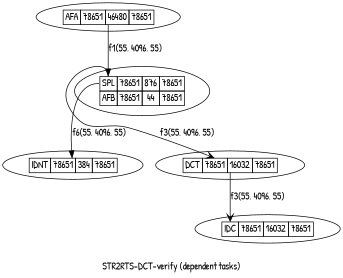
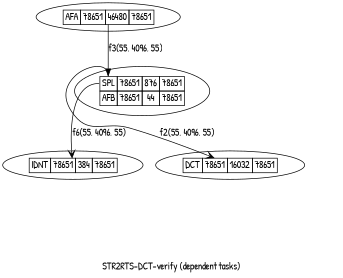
edge "AFA" -> "SPL": label "f1(55, 4096, 55)" -> "f3(55, 4096, 55)"
edge "SPL" -> "IDNT": arrowhead normal -> vee
edge "SPL" -> "DCT": label "f3(55, 4096, 55)" -> "f2(55, 4096, 55)"
node "IDC": removed
